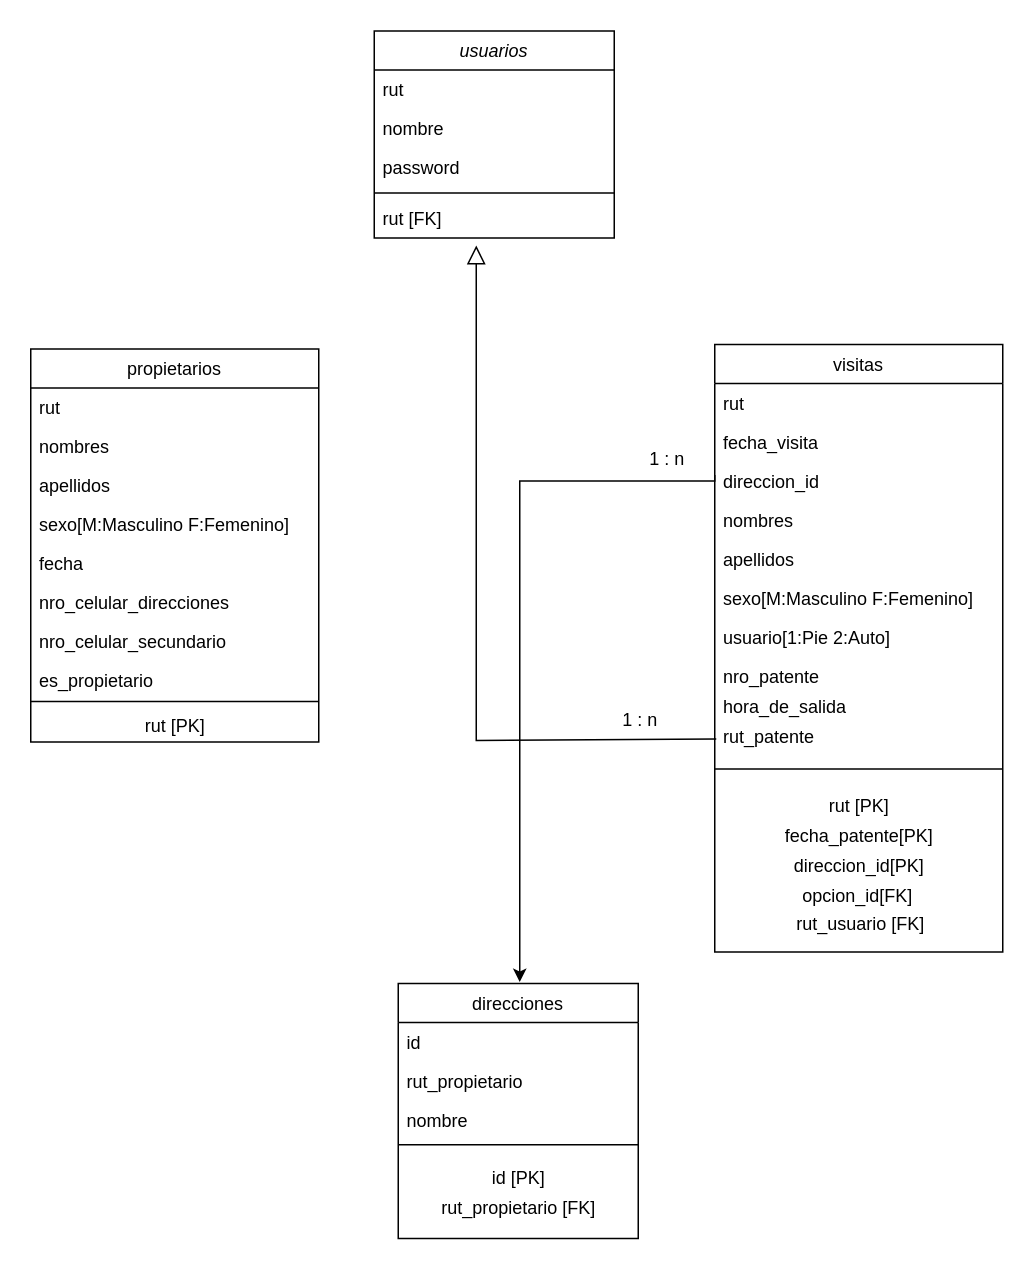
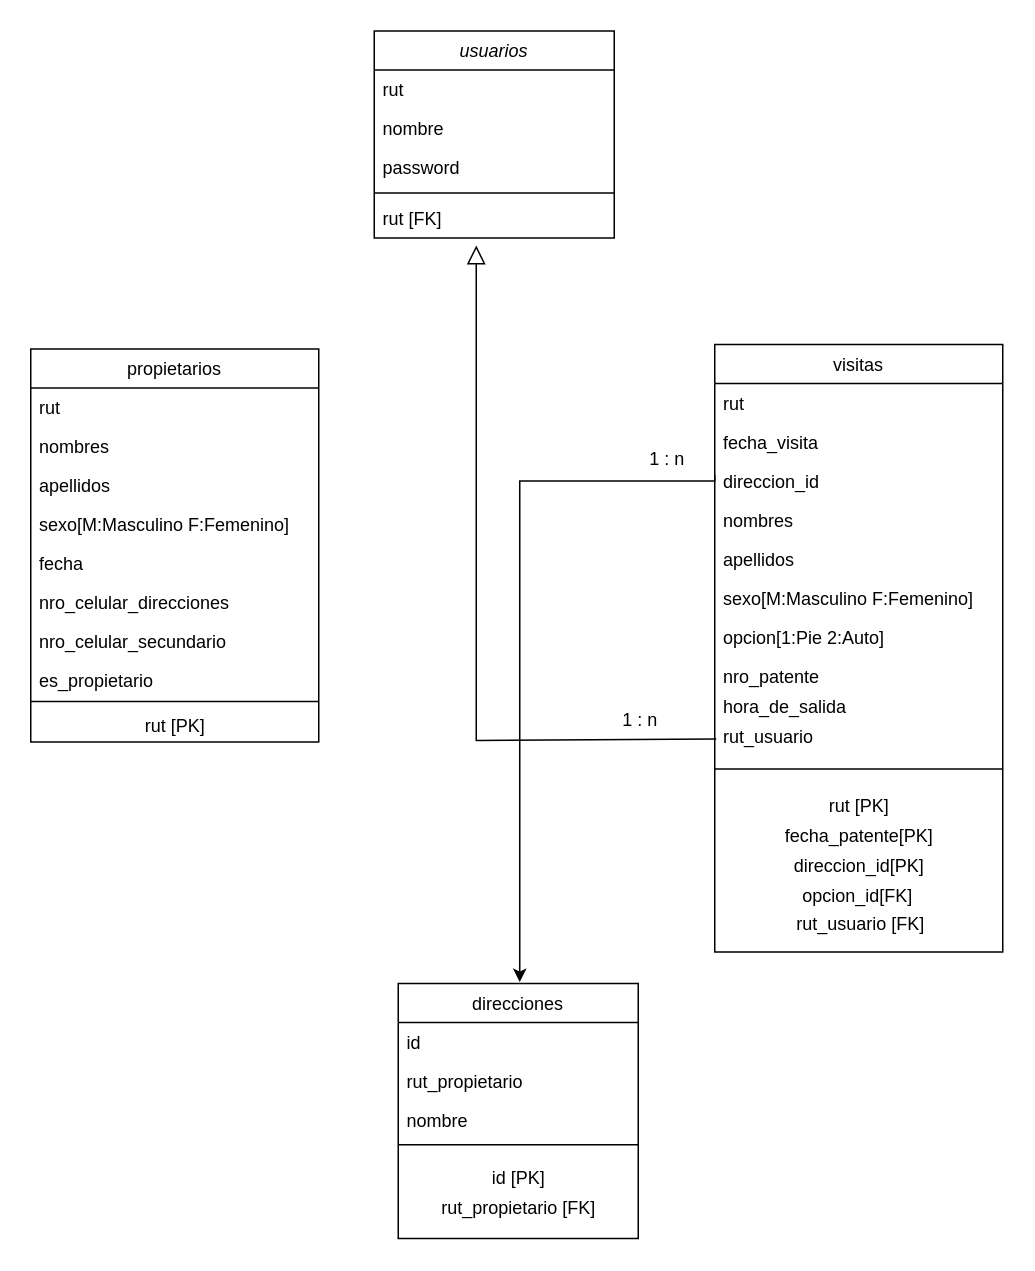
node "usuario[1:Pie 2:Auto]": label "usuario[1:Pie 2:Auto]" -> "opcion[1:Pie 2:Auto]"
node "rut_patente": label "rut_patente" -> "rut_usuario"
